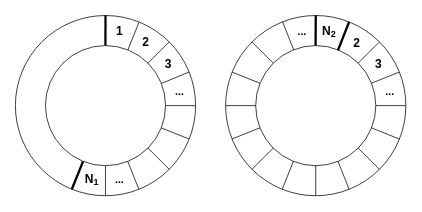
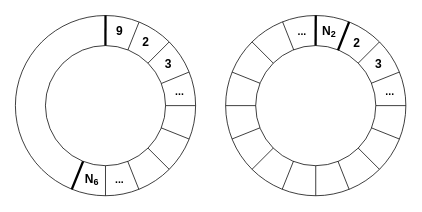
node "1": label "1" -> "9"
node "N1": label "N1" -> "N6"
